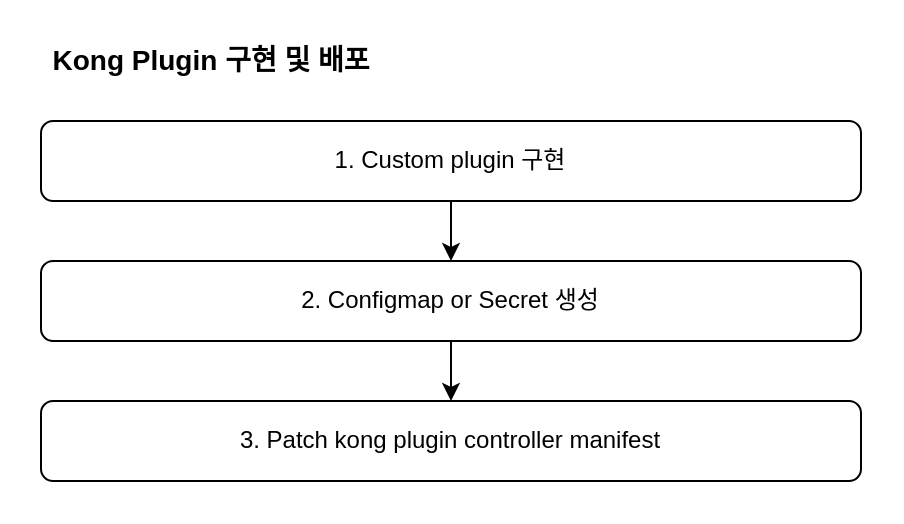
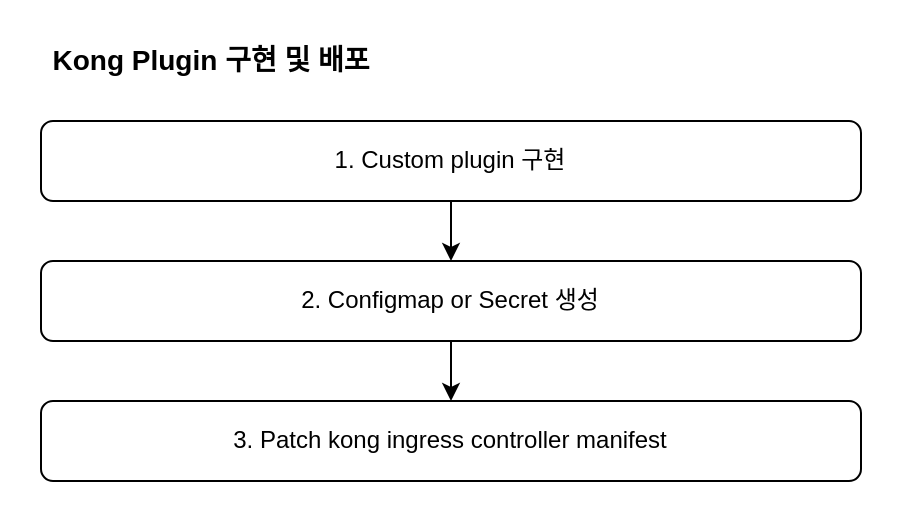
node "3. Patch kong plugin controller manifest": label "3. Patch kong plugin controller manifest" -> "3. Patch kong ingress controller manifest"
